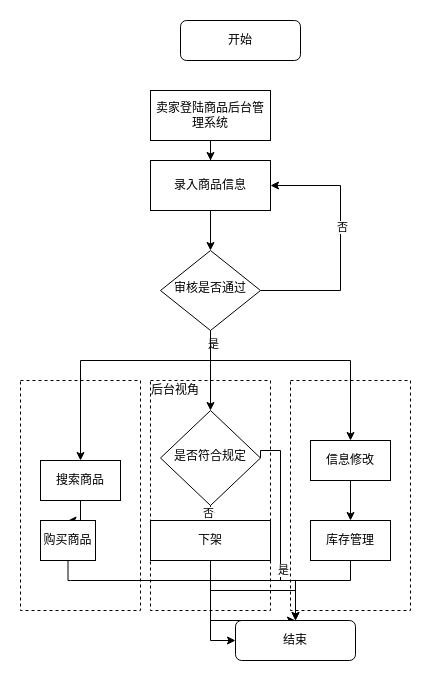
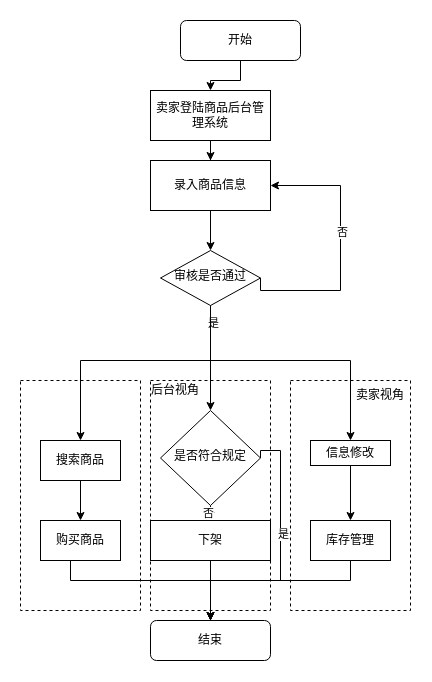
edge "开始" -> "卖家登陆商品后台管理系统": added
node "审核是否通过": size 100x80 -> 100x55
node "卖家视角": added
node "信息修改": size 80x40 -> 80x25
node "搜索商品": moved (81, 481) -> (81, 461)
node "购买商品": size 55x40 -> 80x40
node "结束": moved (296, 641) -> (211, 641)
